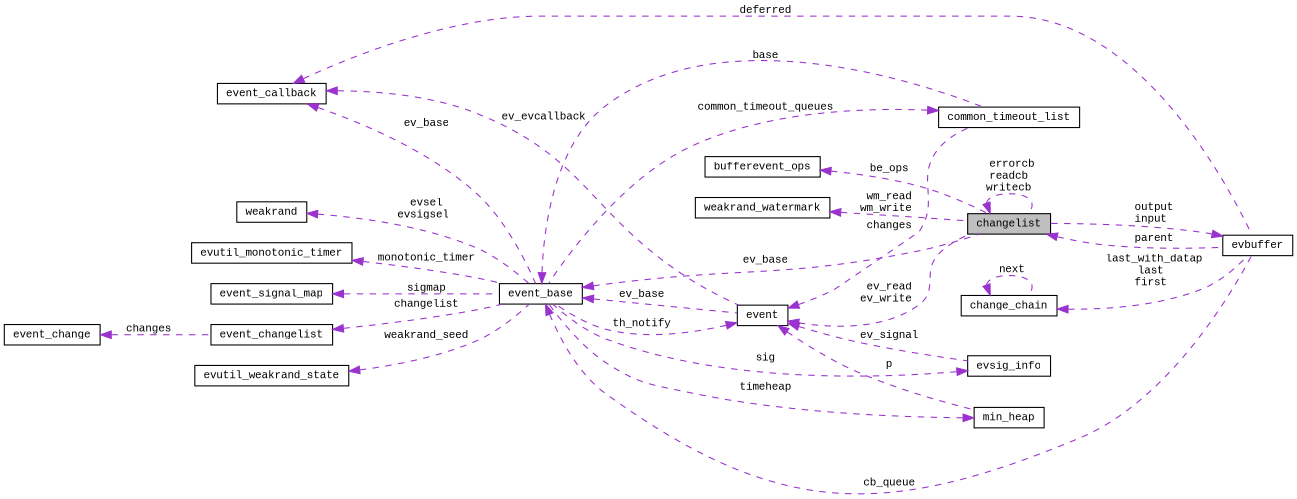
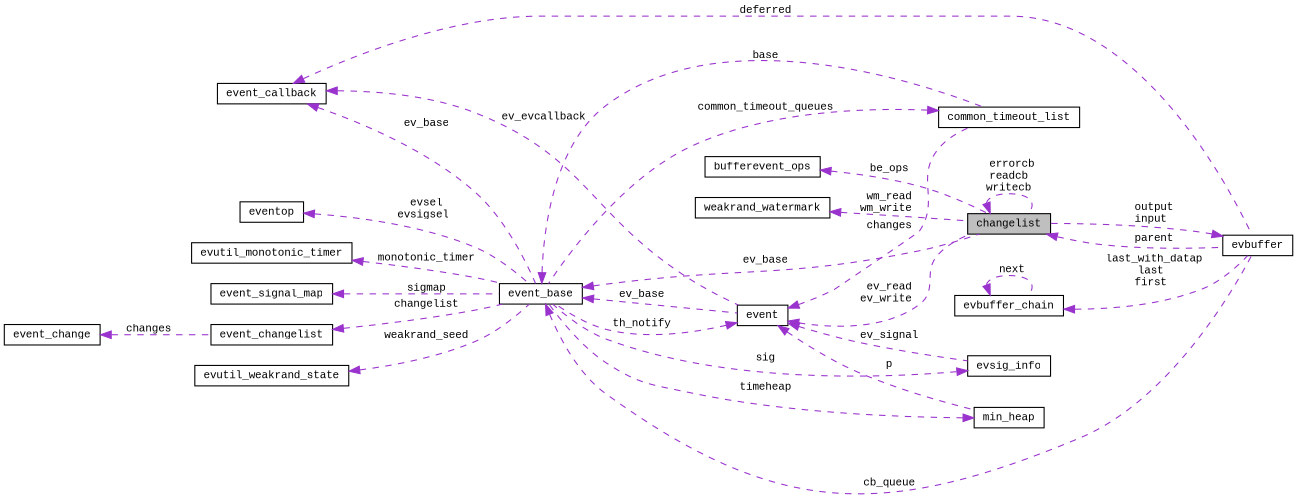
node "weakrand": label "weakrand" -> "eventop"
node "change_chain": label "change_chain" -> "evbuffer_chain"
